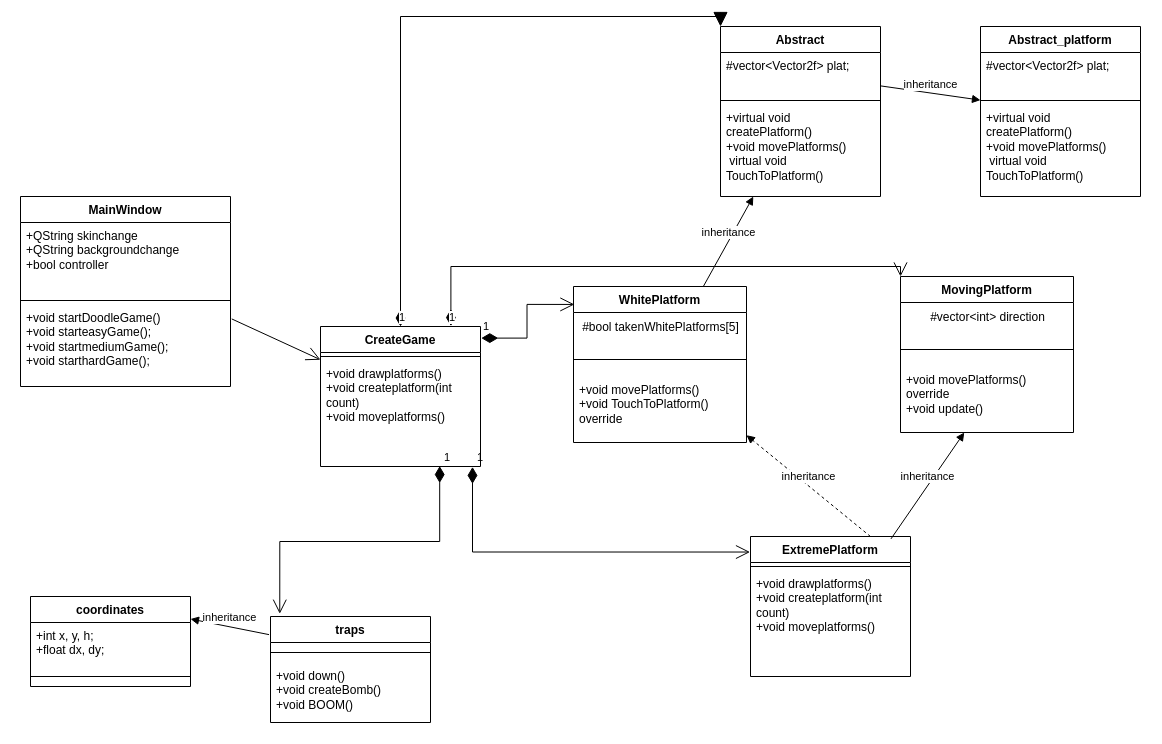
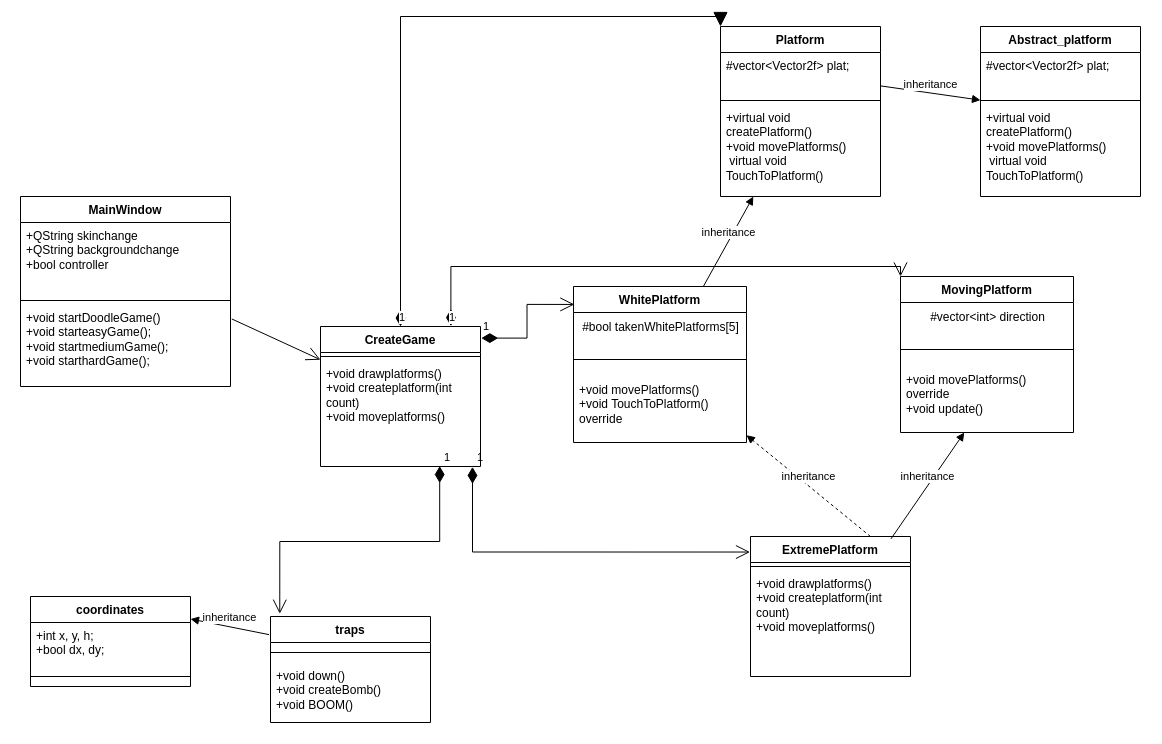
node "Abstract": label "Abstract" -> "Platform"
node "+int x, y, h; +float dx, dy;": label "+int x, y, h; +float dx, dy;" -> "+int x, y, h; +bool dx, dy;"
